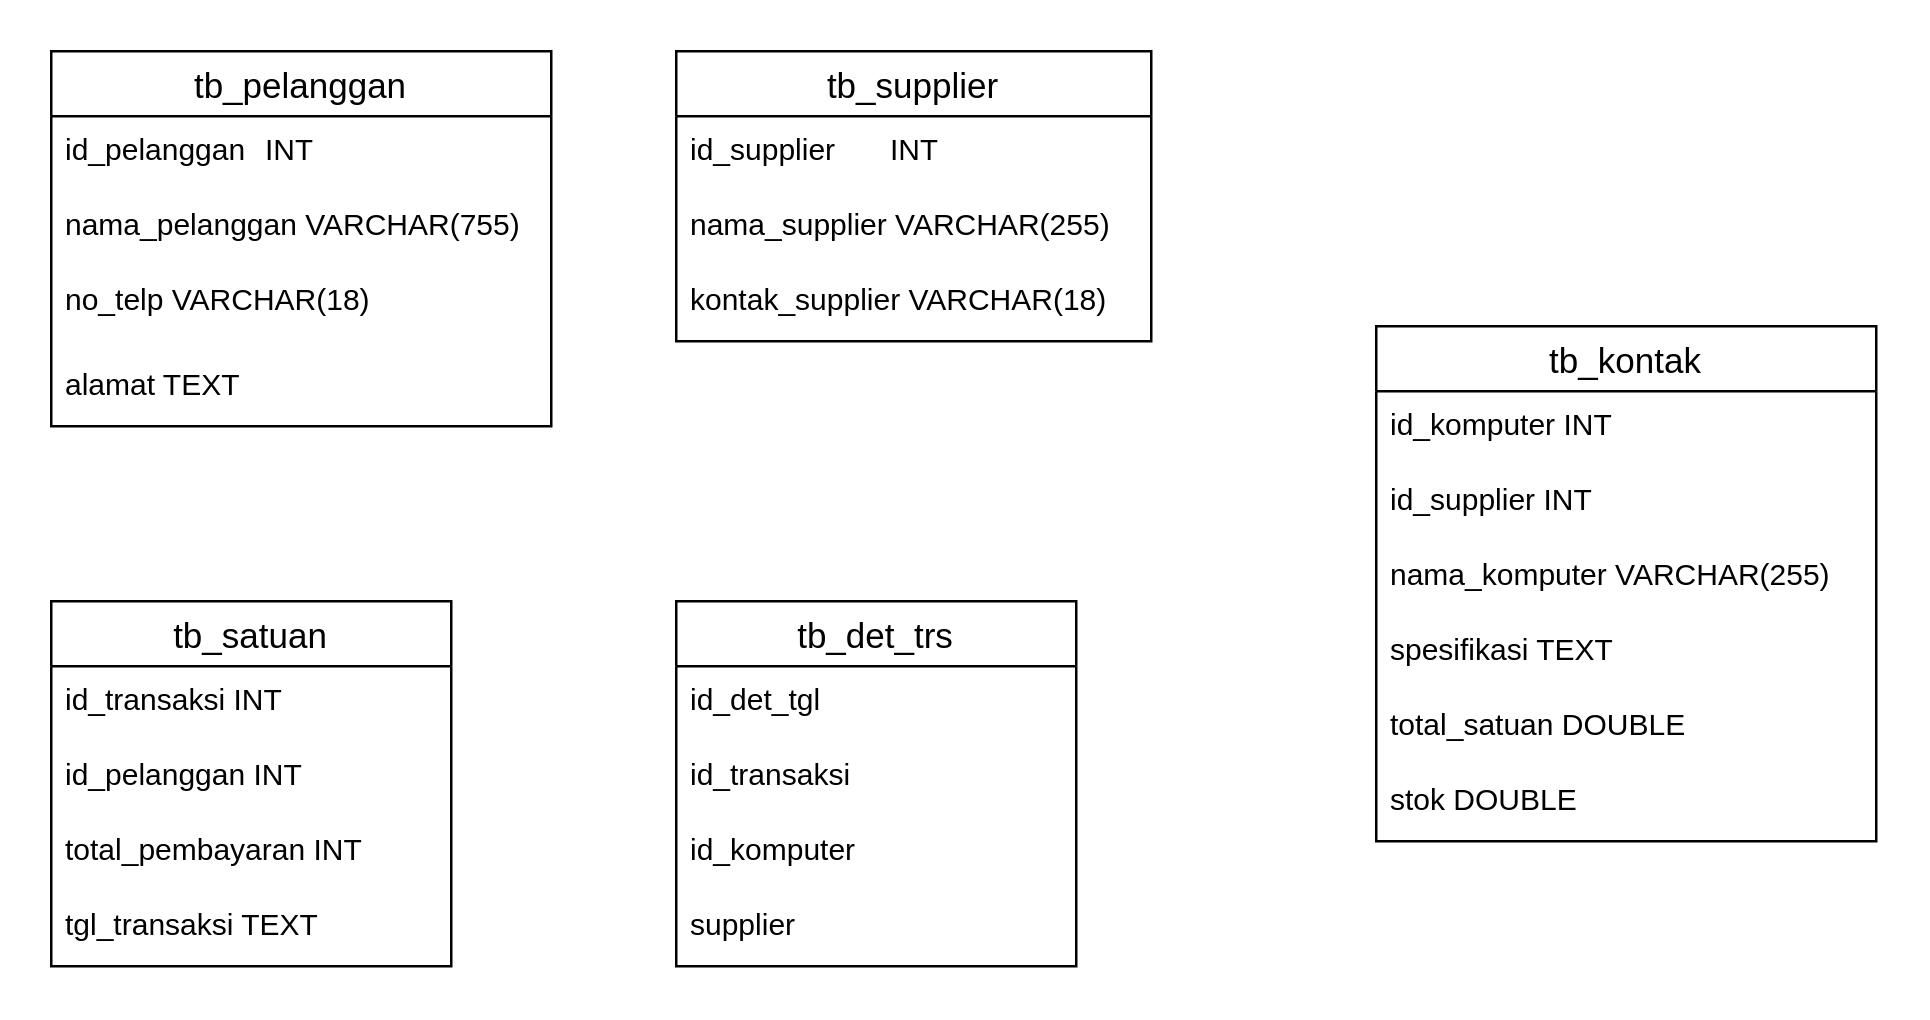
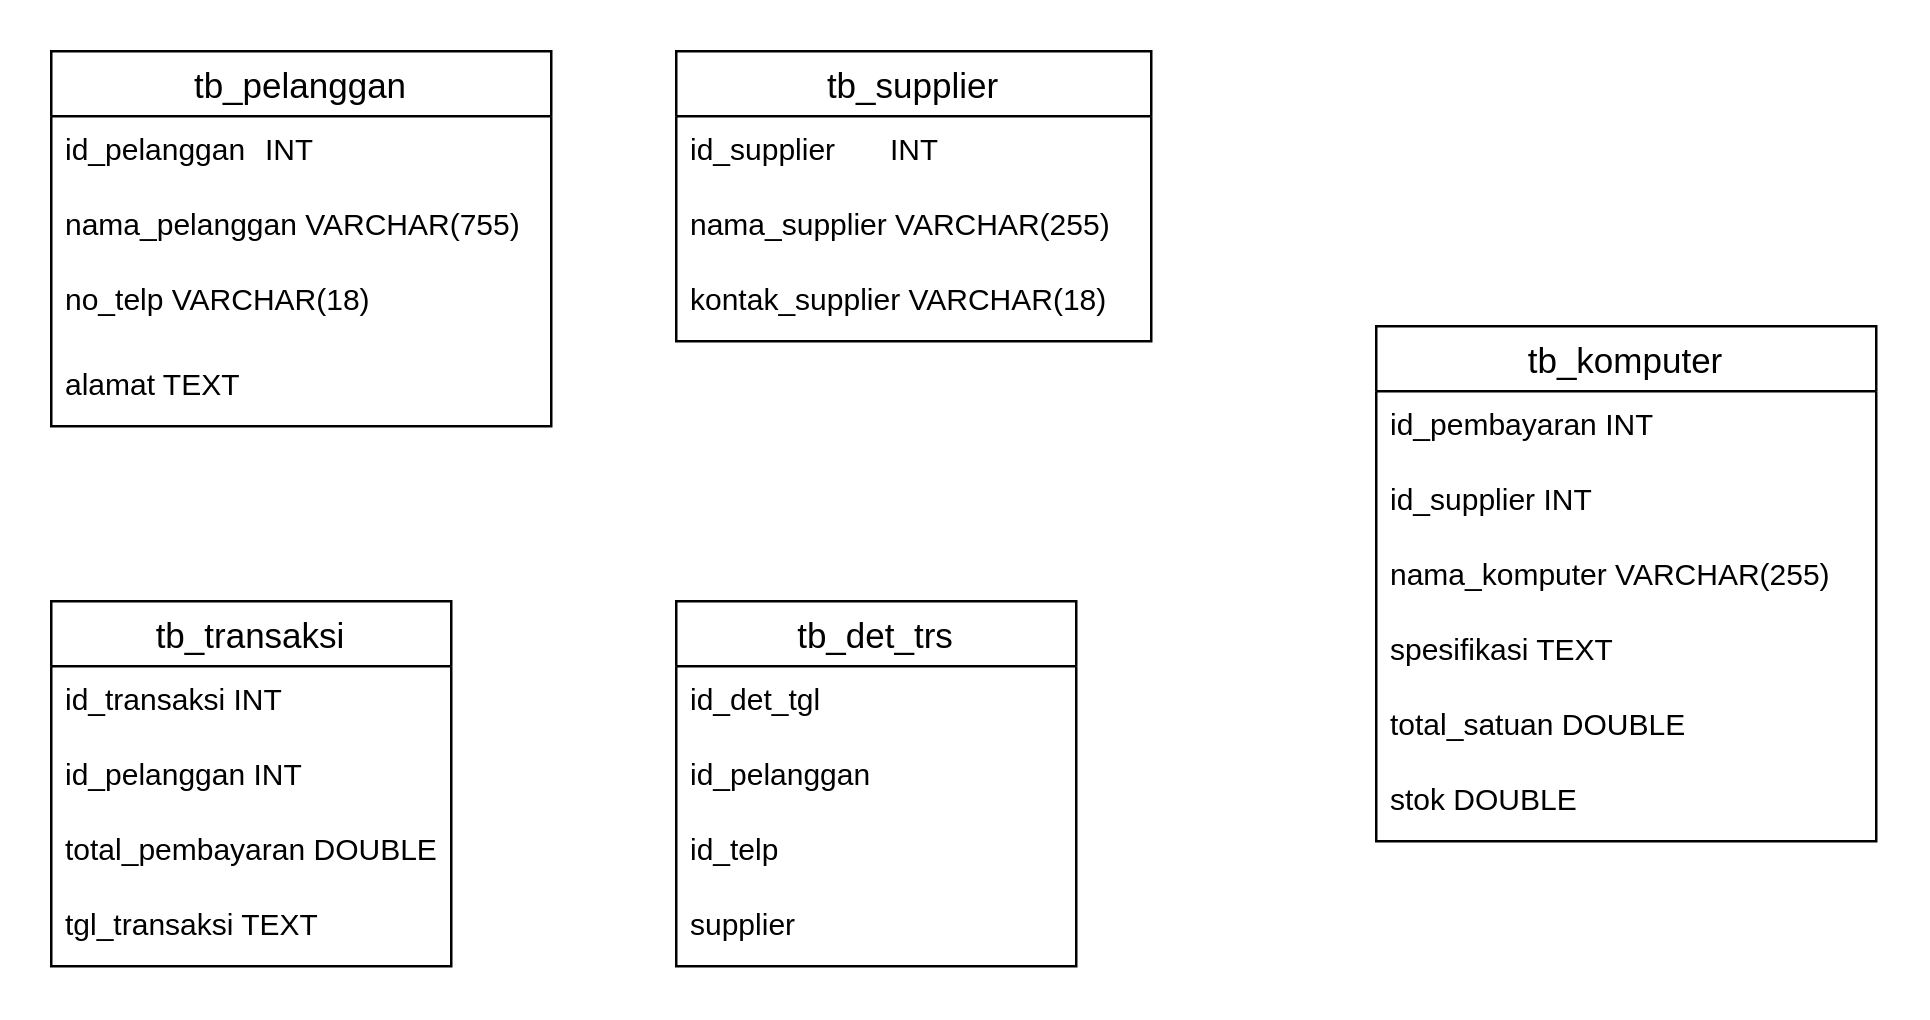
node "tb_kontak": label "tb_kontak" -> "tb_komputer"
node "id_komputer INT": label "id_komputer INT" -> "id_pembayaran INT"
node "tb_satuan": label "tb_satuan" -> "tb_transaksi"
node "id_transaksi": label "id_transaksi" -> "id_pelanggan"
node "total_pembayaran INT": label "total_pembayaran INT" -> "total_pembayaran DOUBLE"
node "id_komputer": label "id_komputer" -> "id_telp"
